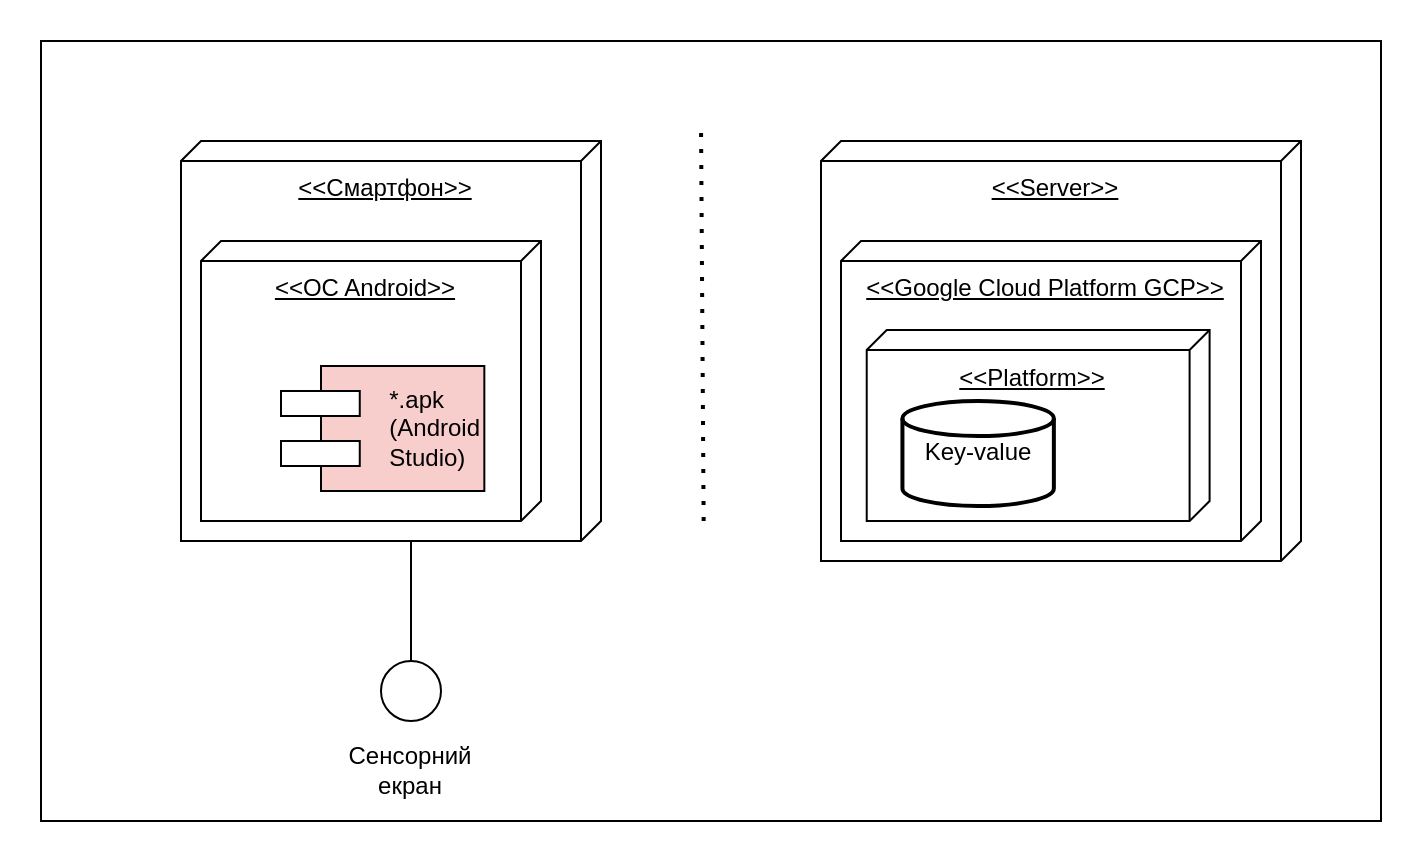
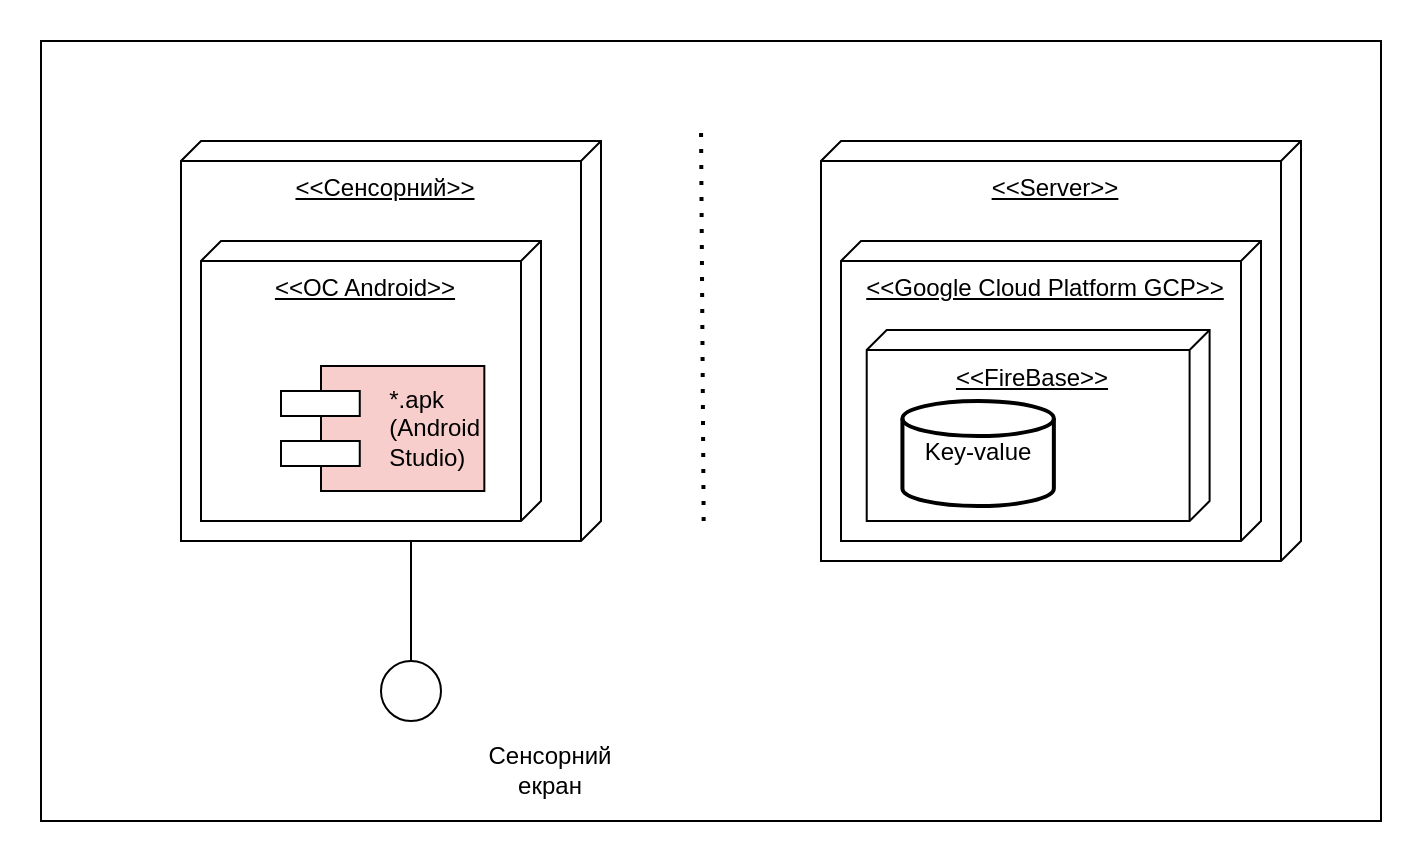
node "<<Смартфон>>": label "<<Смартфон>>" -> "<<Сенсорний>>"
node "<<Platform>>": label "<<Platform>>" -> "<<FireBase>>"
node "Сенсорний екран": moved (411, 771) -> (551, 771)
